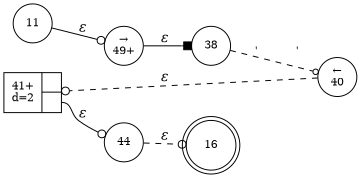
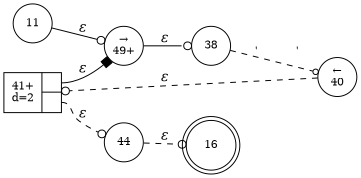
edge "→ 49+" -> "38": arrowhead box -> odot
edge "41+" -> "→ 49+": added, label "ε"
edge "41+" -> "44": style solid -> dashed
